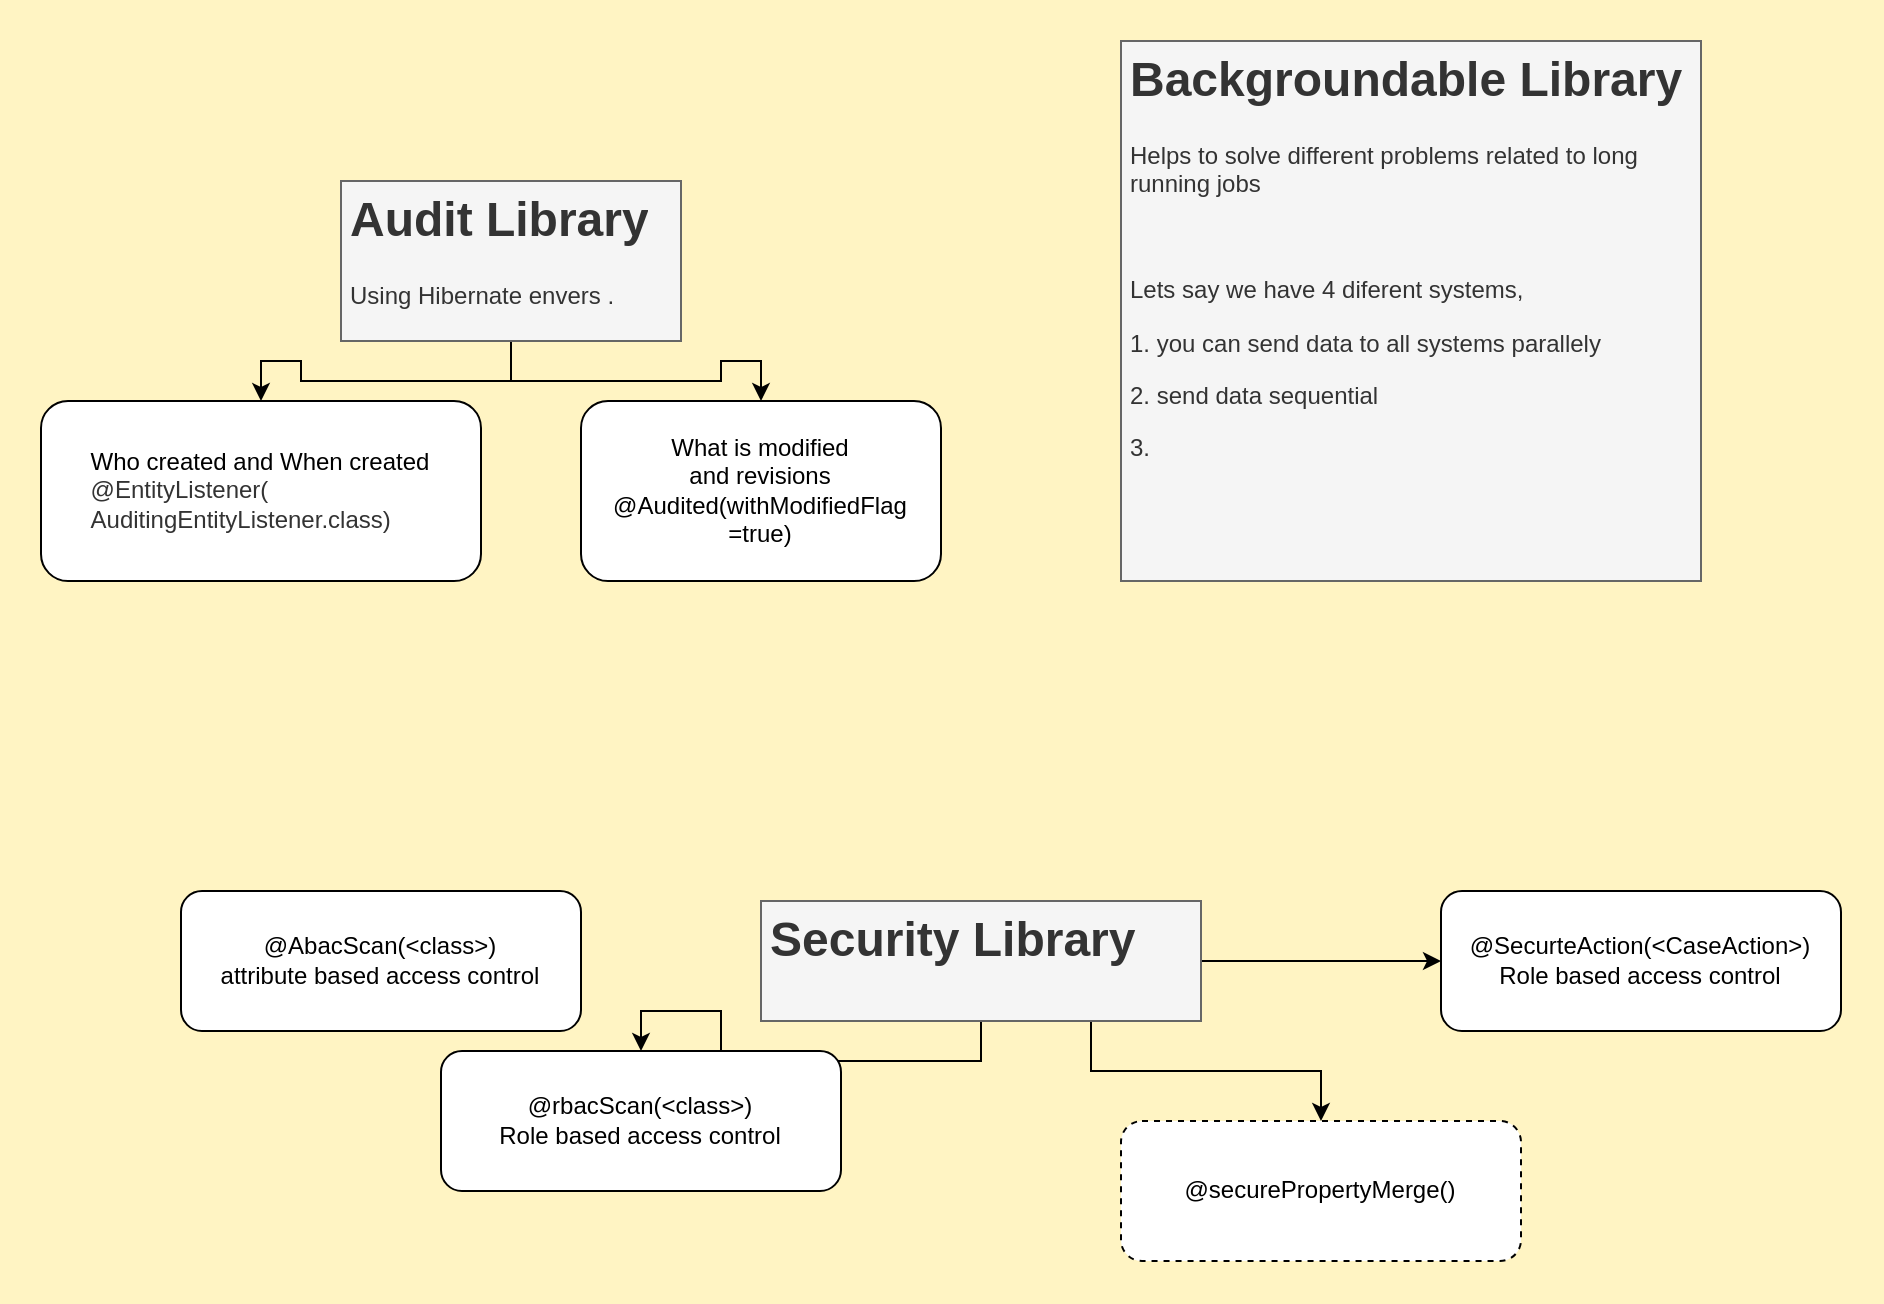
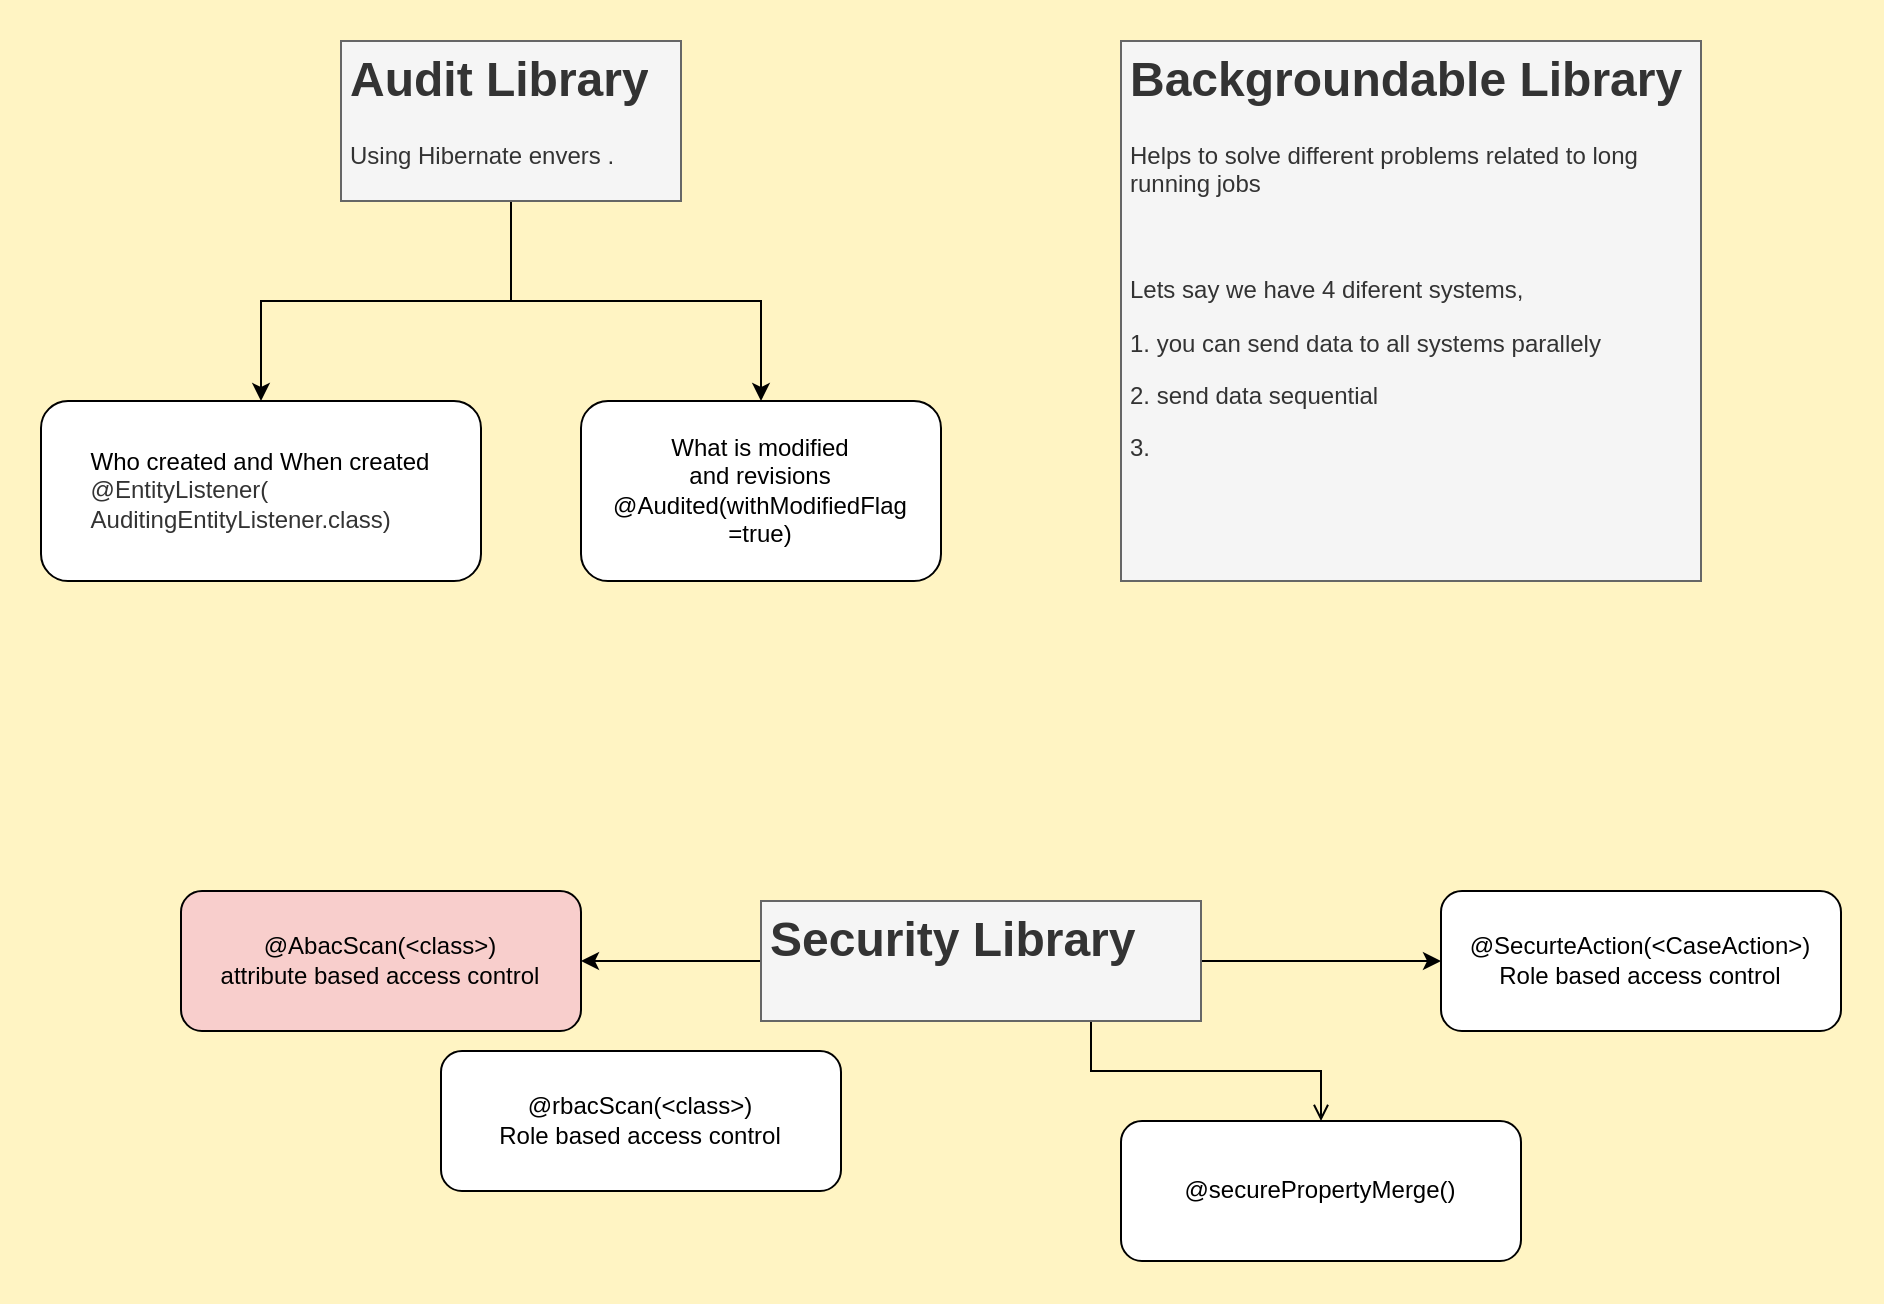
node "Audit LibraryUsing Hibernate envers .": moved (511, 261) -> (511, 121)
node "@AbacScan(<class>) attribute based access control": fillcolor #ffffff -> #f8cecc
edge "Security Library." -> "@rbacScan(<class>) Role based access control": now "Security Library." -> "@AbacScan(<class>) attribute based access control"
edge "Security Library." -> "@securePropertyMerge()": arrowhead classic -> open
node "@securePropertyMerge()": style dashed -> solid
